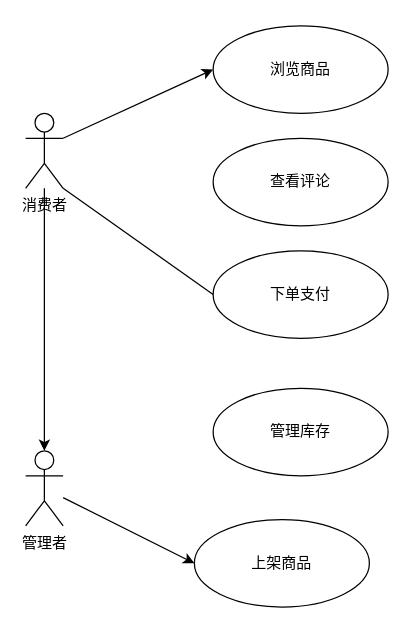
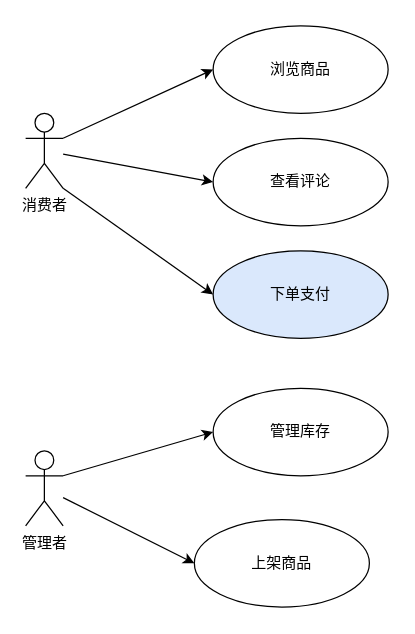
edge "消费者" -- "下单支付": arrowhead none -> classic
node "下单支付": fillcolor #ffffff -> #dae8fc
edge "消费者" -> "管理者": now "消费者" -> "查看评论"
edge "管理者" -> "管理库存": added
